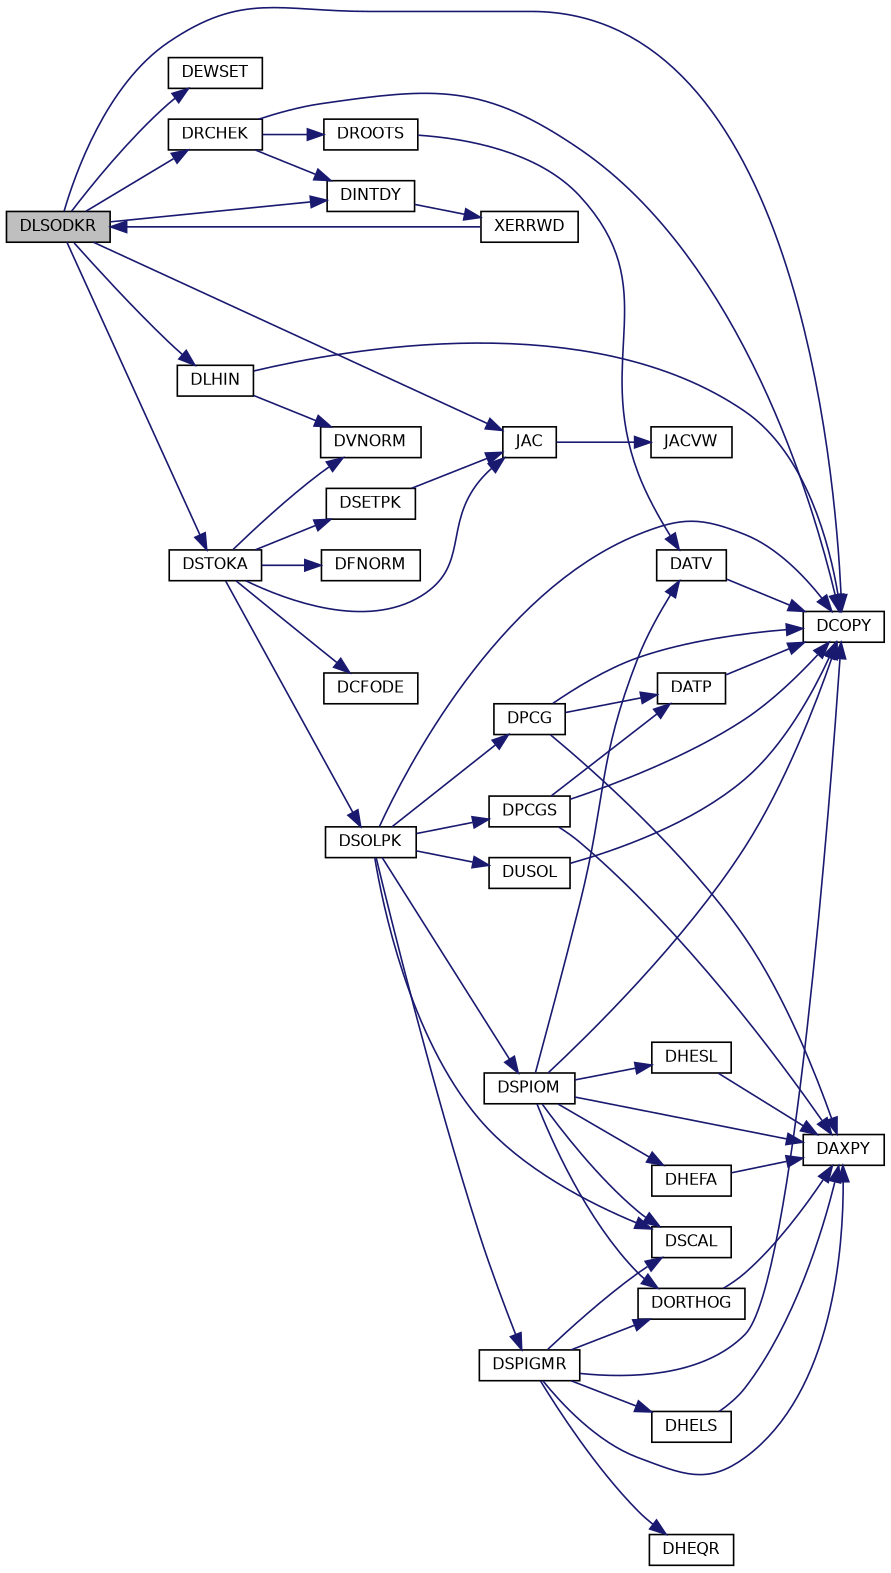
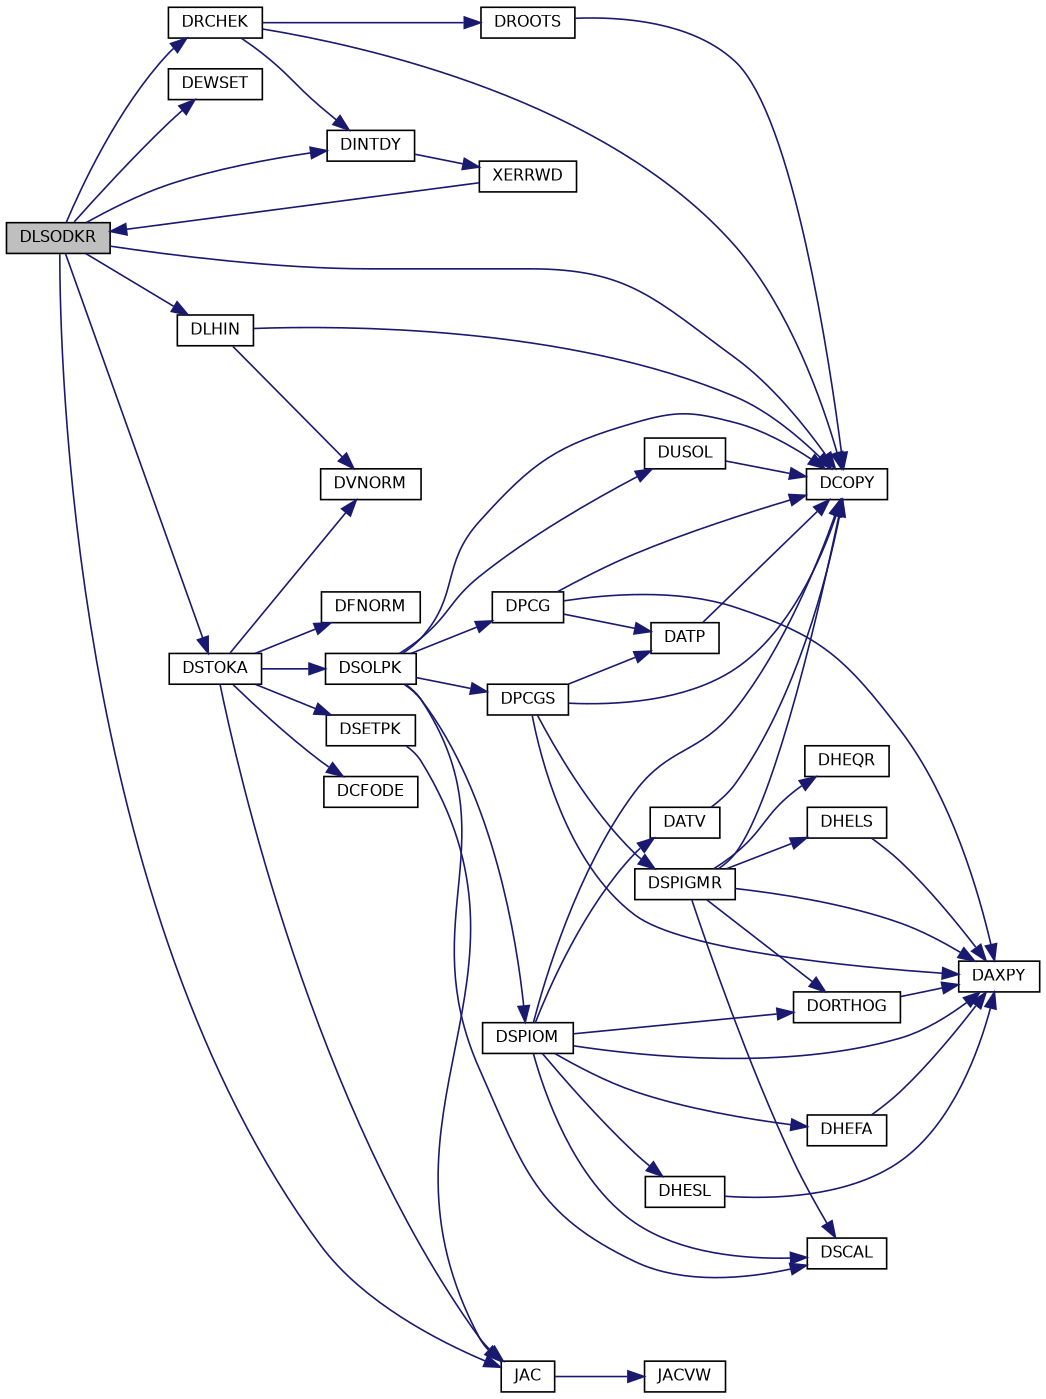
edge "DROOTS" -> "DATV": now "DROOTS" -> "DCOPY"
edge "DSOLPK" -> "DSPIGMR": now "DPCGS" -> "DSPIGMR"
